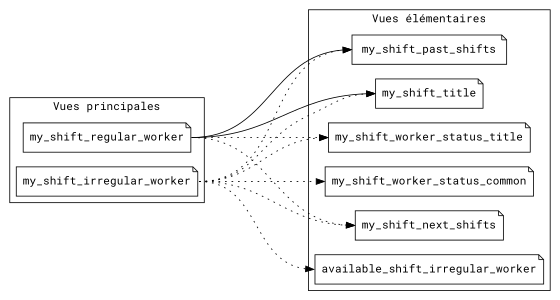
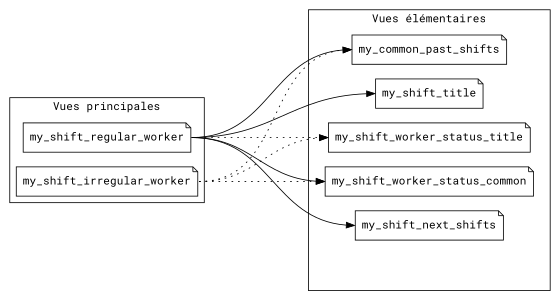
node "my_shift_past_shifts": label "my_shift_past_shifts" -> "my_common_past_shifts"
edge "my_shift_irregular_worker" -> "my_shift_title": removed
edge "my_shift_regular_worker" -> "my_shift_worker_status_common": added
edge "my_shift_regular_worker" -> "my_shift_next_shifts": style dotted -> solid
edge "my_shift_irregular_worker" -> "my_shift_next_shifts": removed
node "available_shift_irregular_worker": removed
